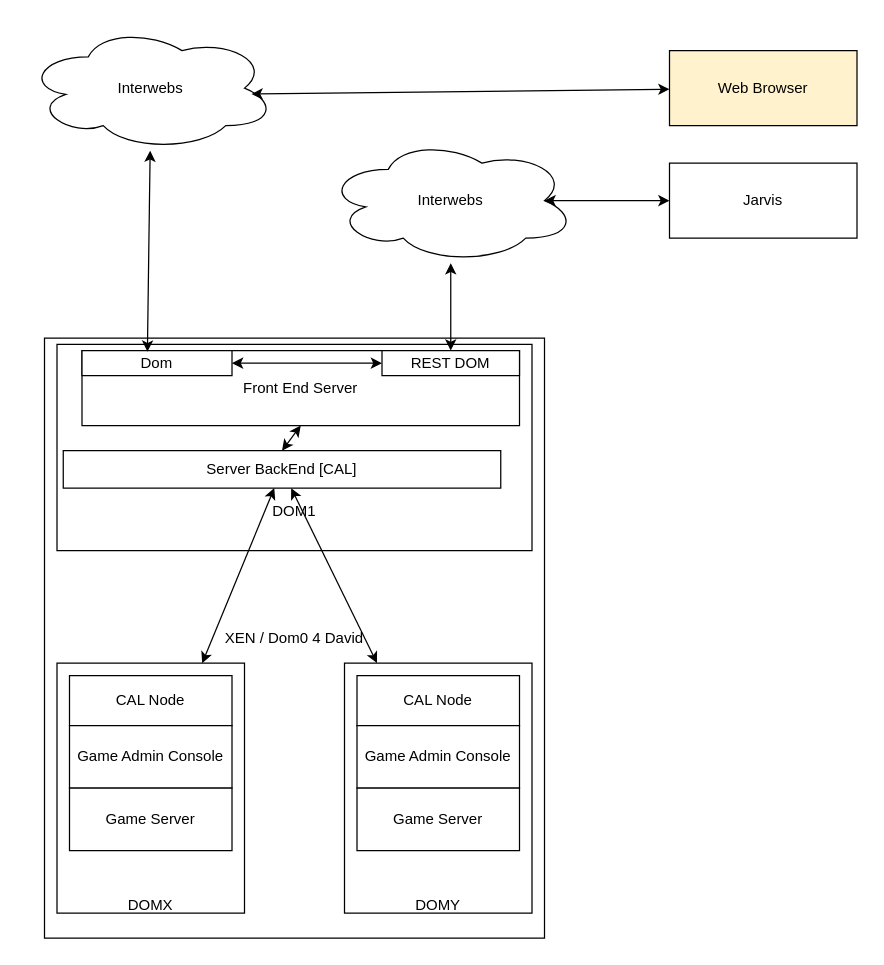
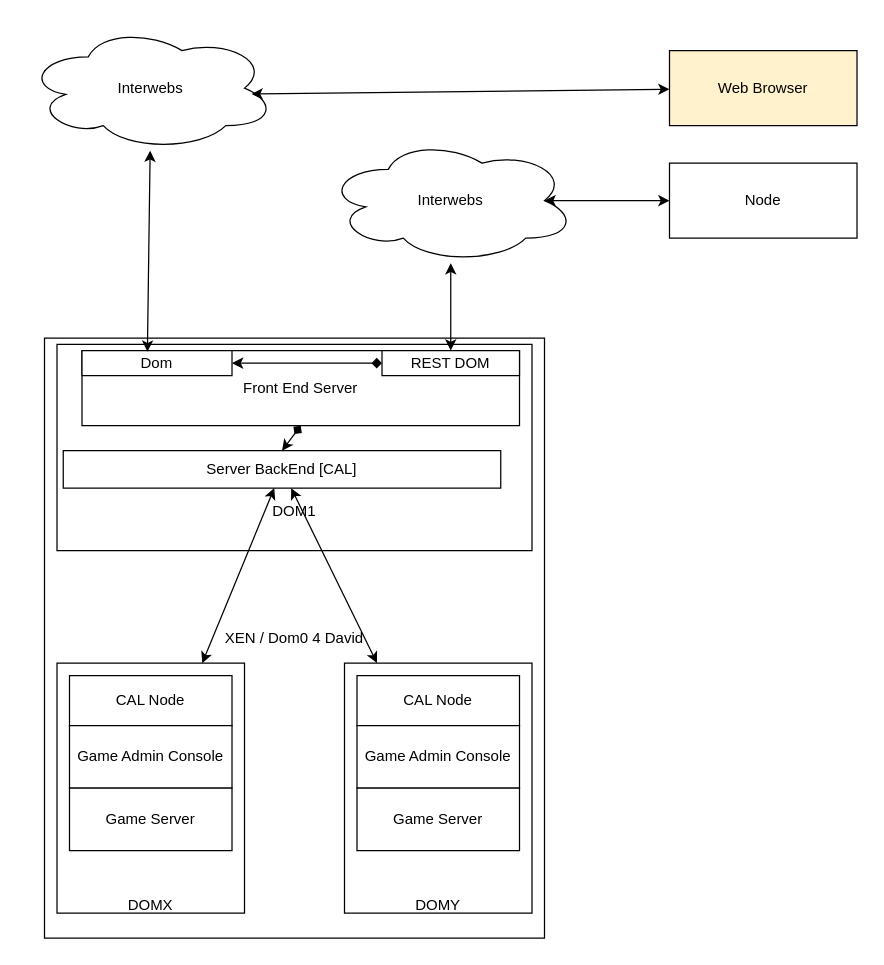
node "Jarvis": label "Jarvis" -> "Node"
edge "Dom" -- "REST DOM": arrowhead classic -> diamond
edge "Front End Server" -- "Server BackEnd [CAL]": arrowhead classic -> diamond
